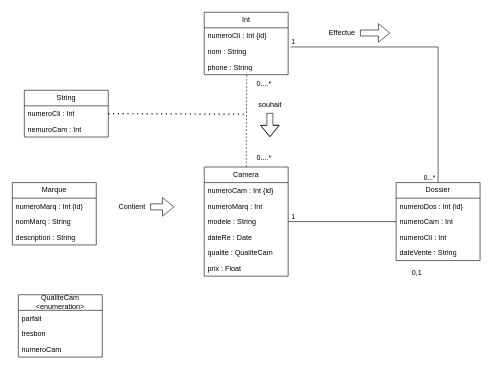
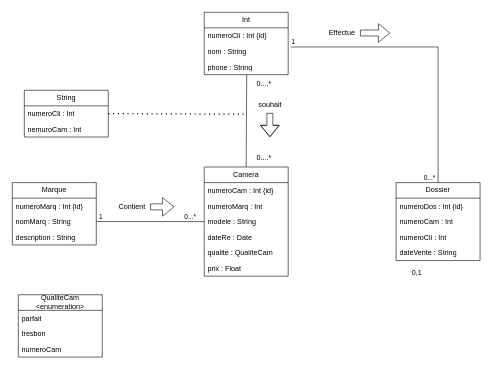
edge "phone : String" -- "Camera": style dashed -> solid
edge "nomMarq : String" -- "modele : String": added, labels "1", "0...*"
edge "modele : String" -- "numeroCam : Int": removed, label "1"
